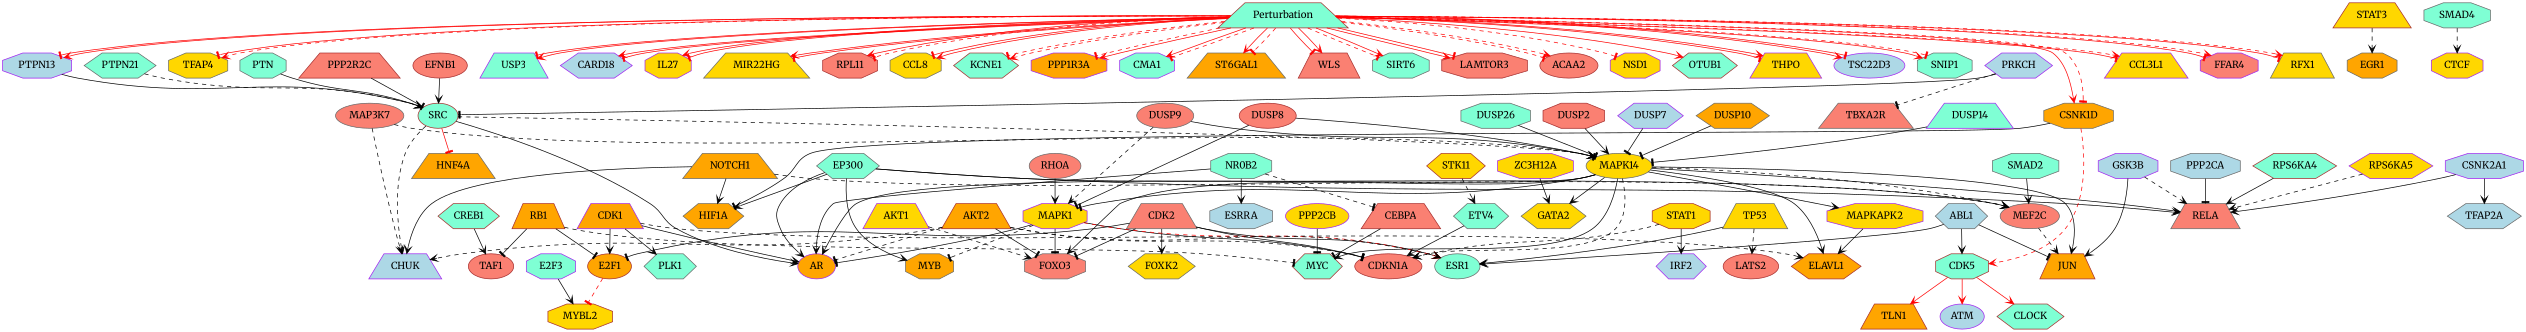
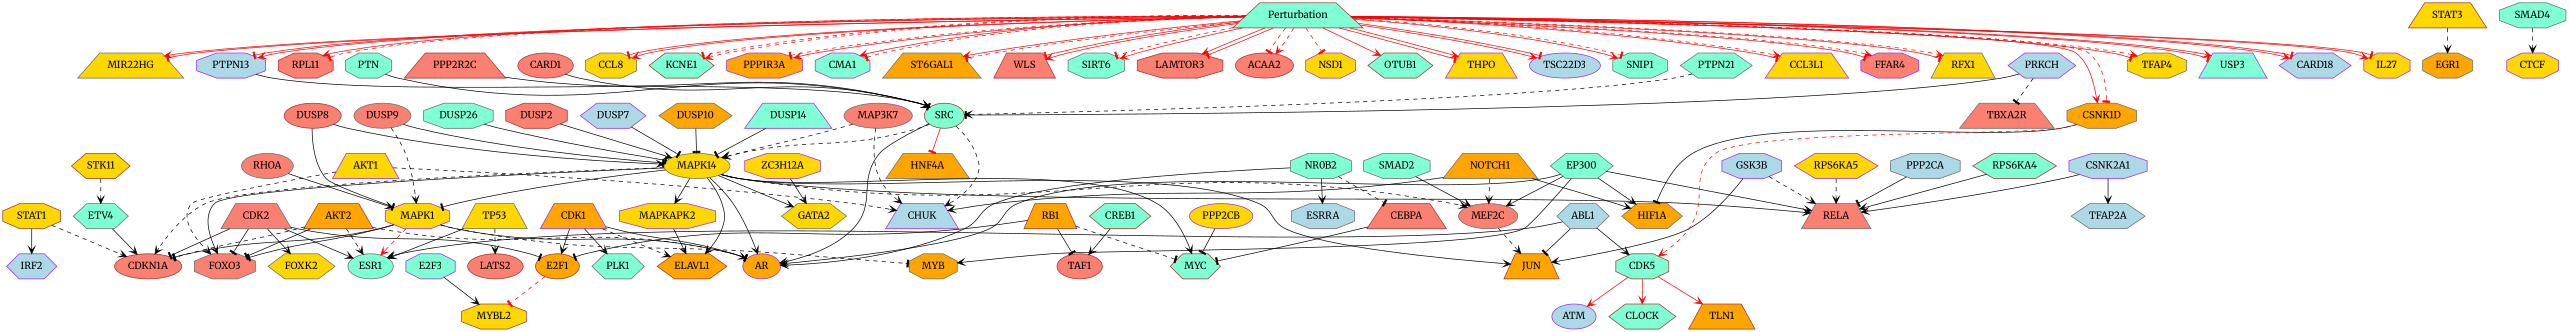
node "EFNB1": label "EFNB1" -> "CARD1"
edge "AKT2" -> "CHUK": now "AKT1" -> "CHUK"
